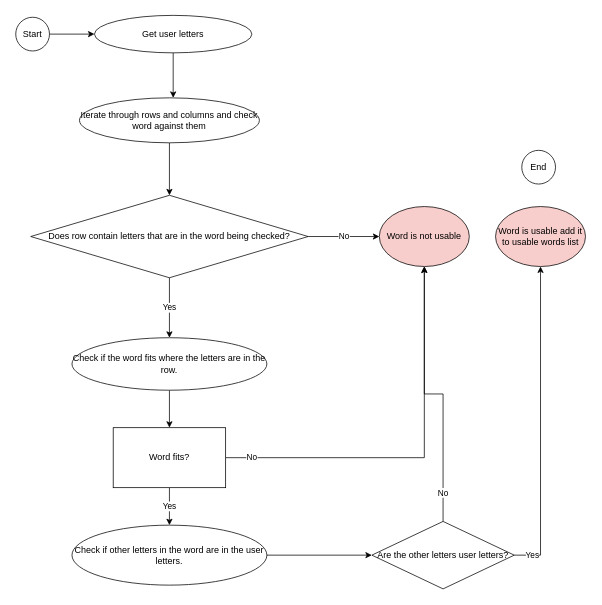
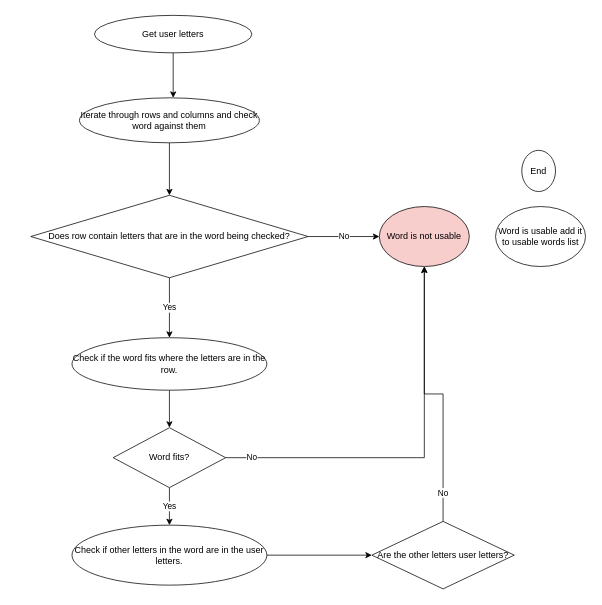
node "Start": removed
edge "Start" -> "Get user letters": removed
node "End": size 34x34 -> 34x41
node "Word is usable add it to usable words list": fillcolor #f8cecc -> #ffffff
edge "Are the other letters user letters?" -> "Word is usable add it to usable words list": removed, label "Yes"
node "Word fits?": shape rectangle -> diamond
